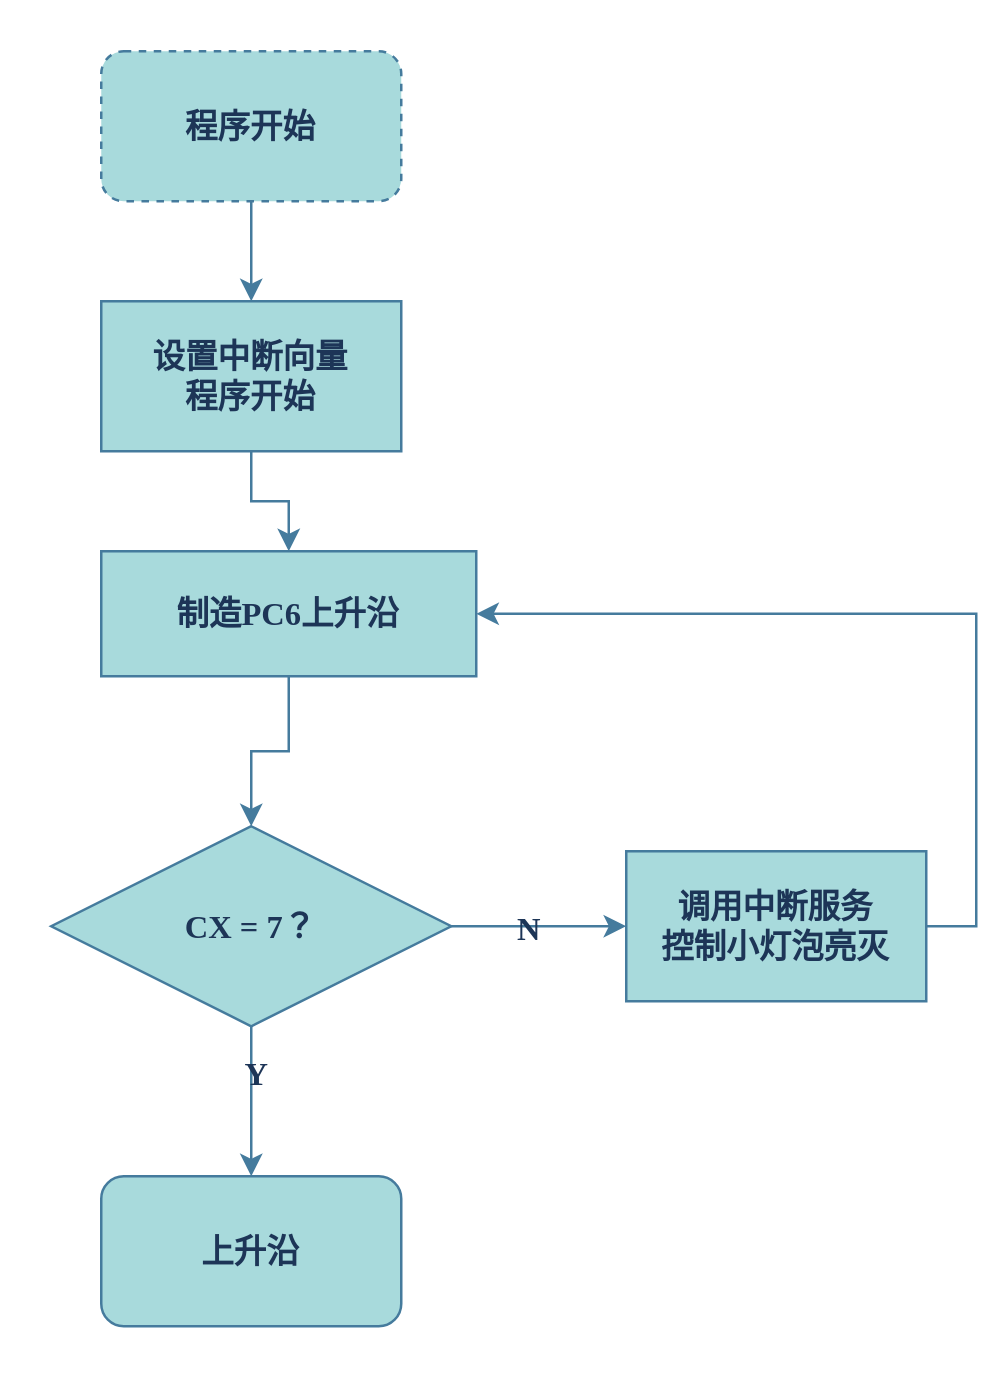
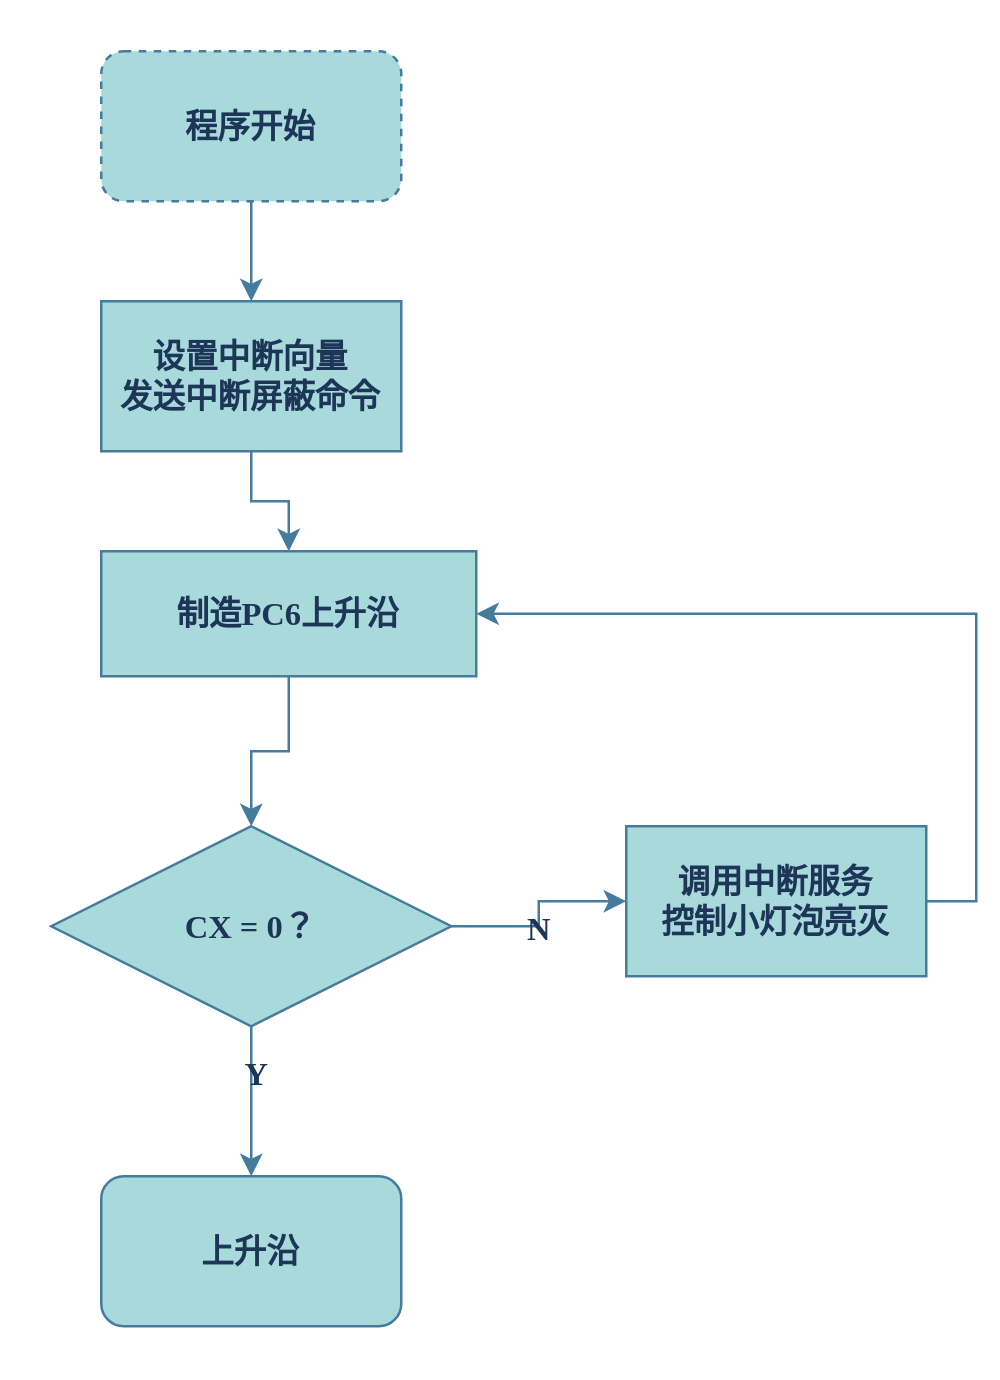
node "设置中断向量程序开始": label "设置中断向量程序开始" -> "设置中断向量发送中断屏蔽命令"
node "CX = 7？": label "CX = 7？" -> "CX = 0？"
node "调用中断服务控制小灯泡亮灭": moved (776, 926) -> (776, 901)
